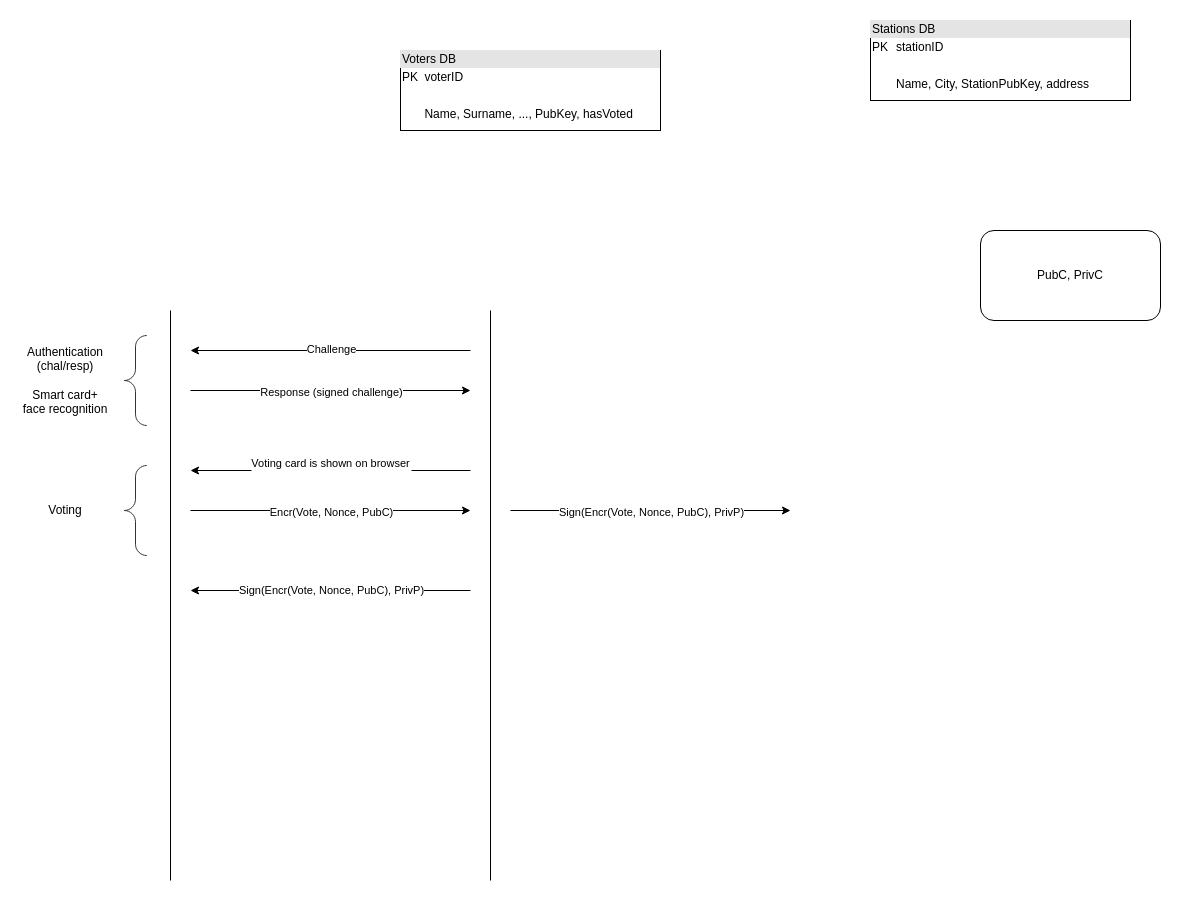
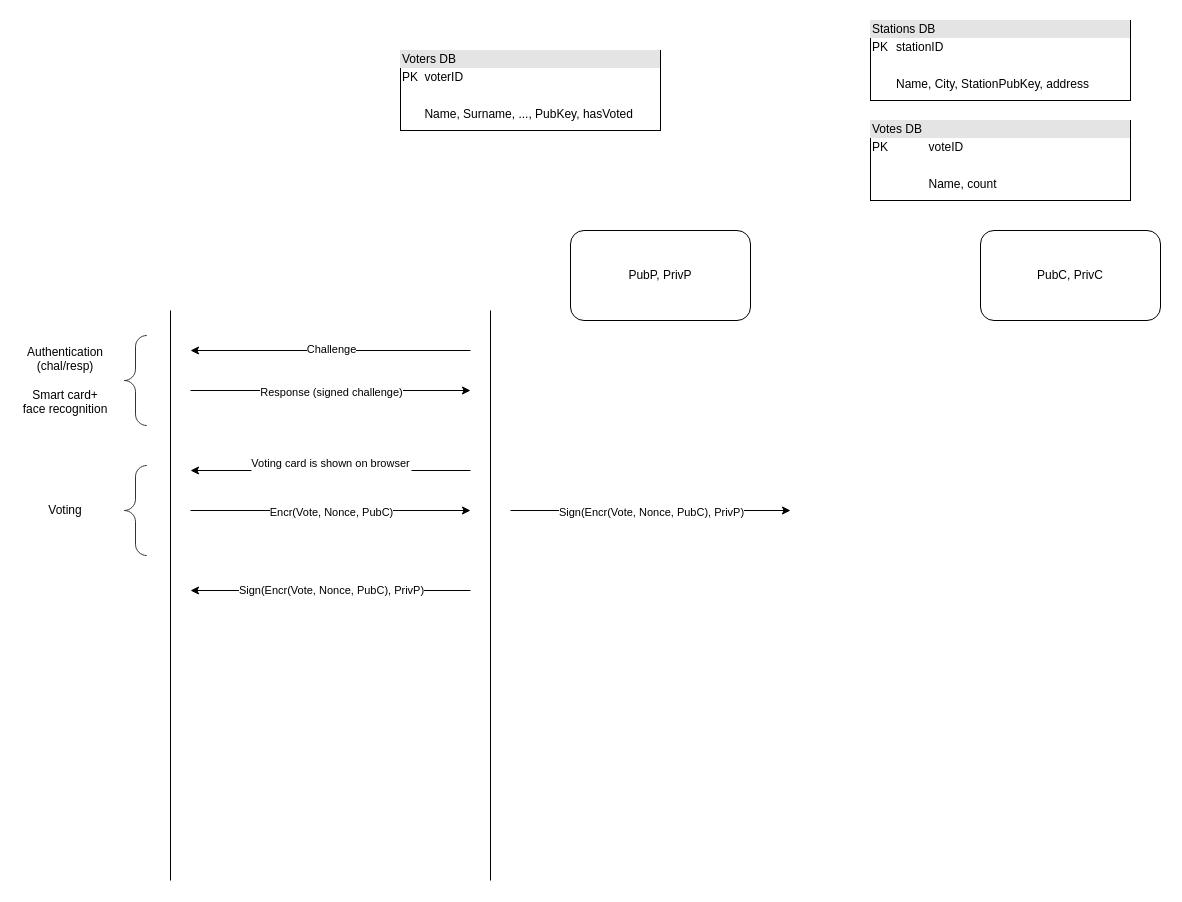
node "Votes DB PK voteID Name, count": added
node "PubP, PrivP": added
